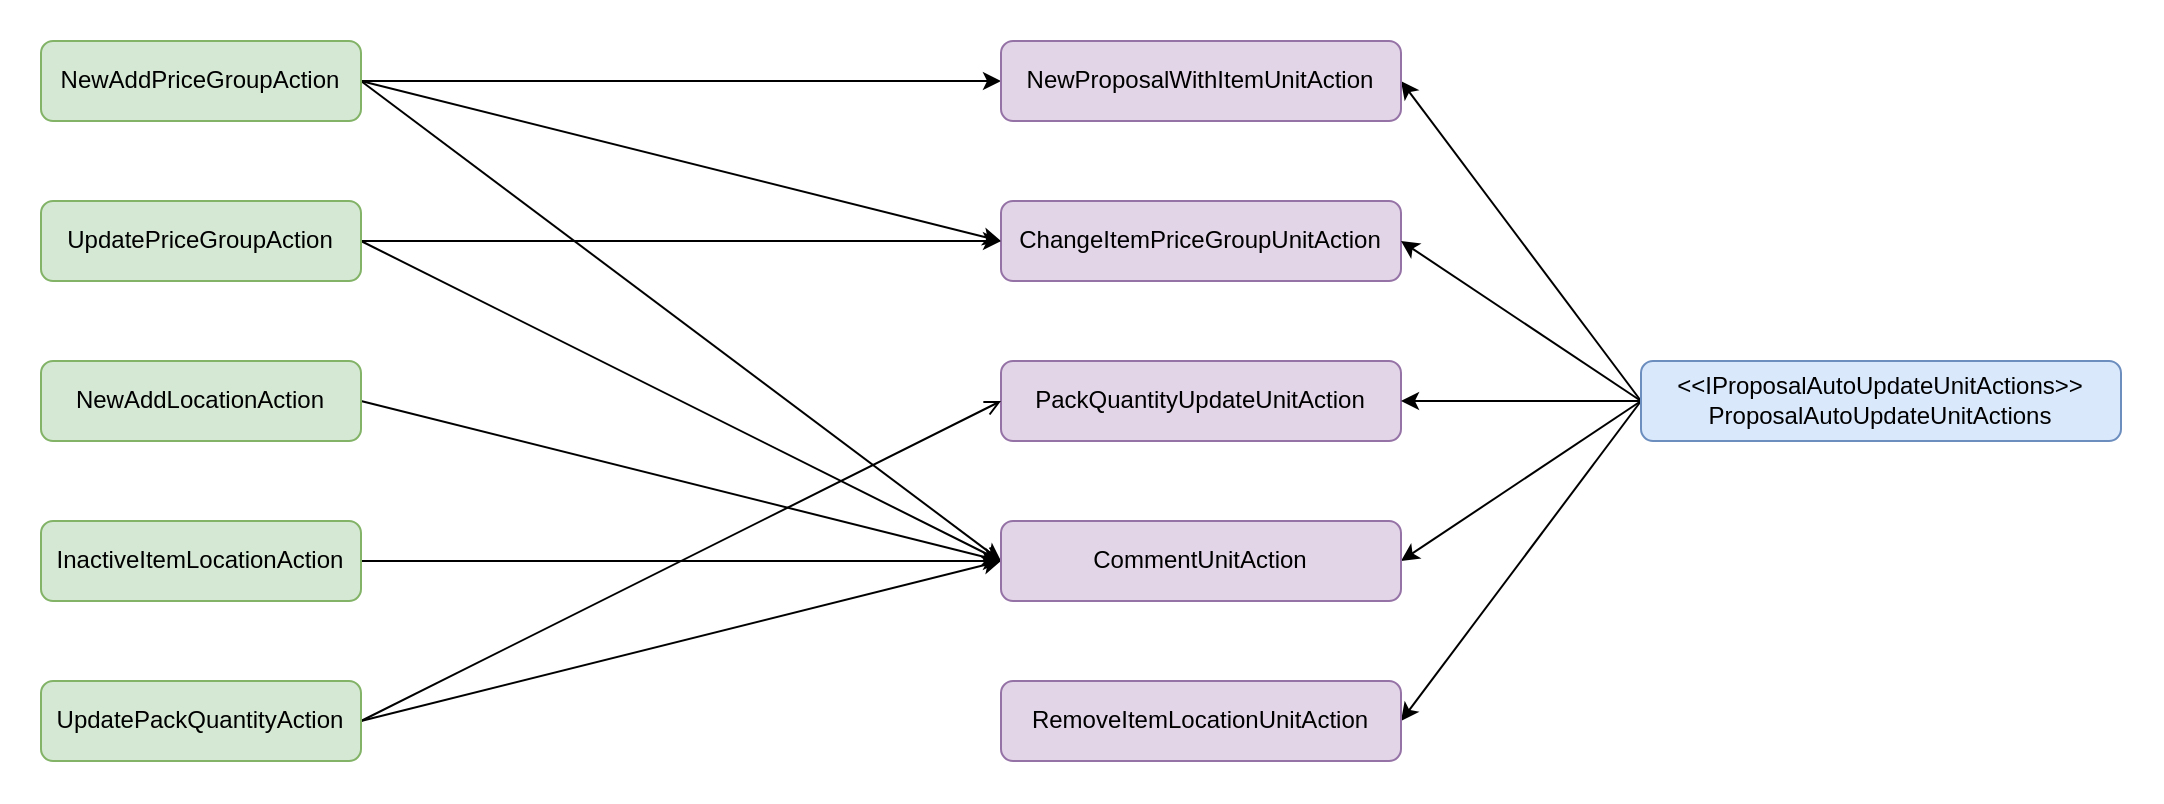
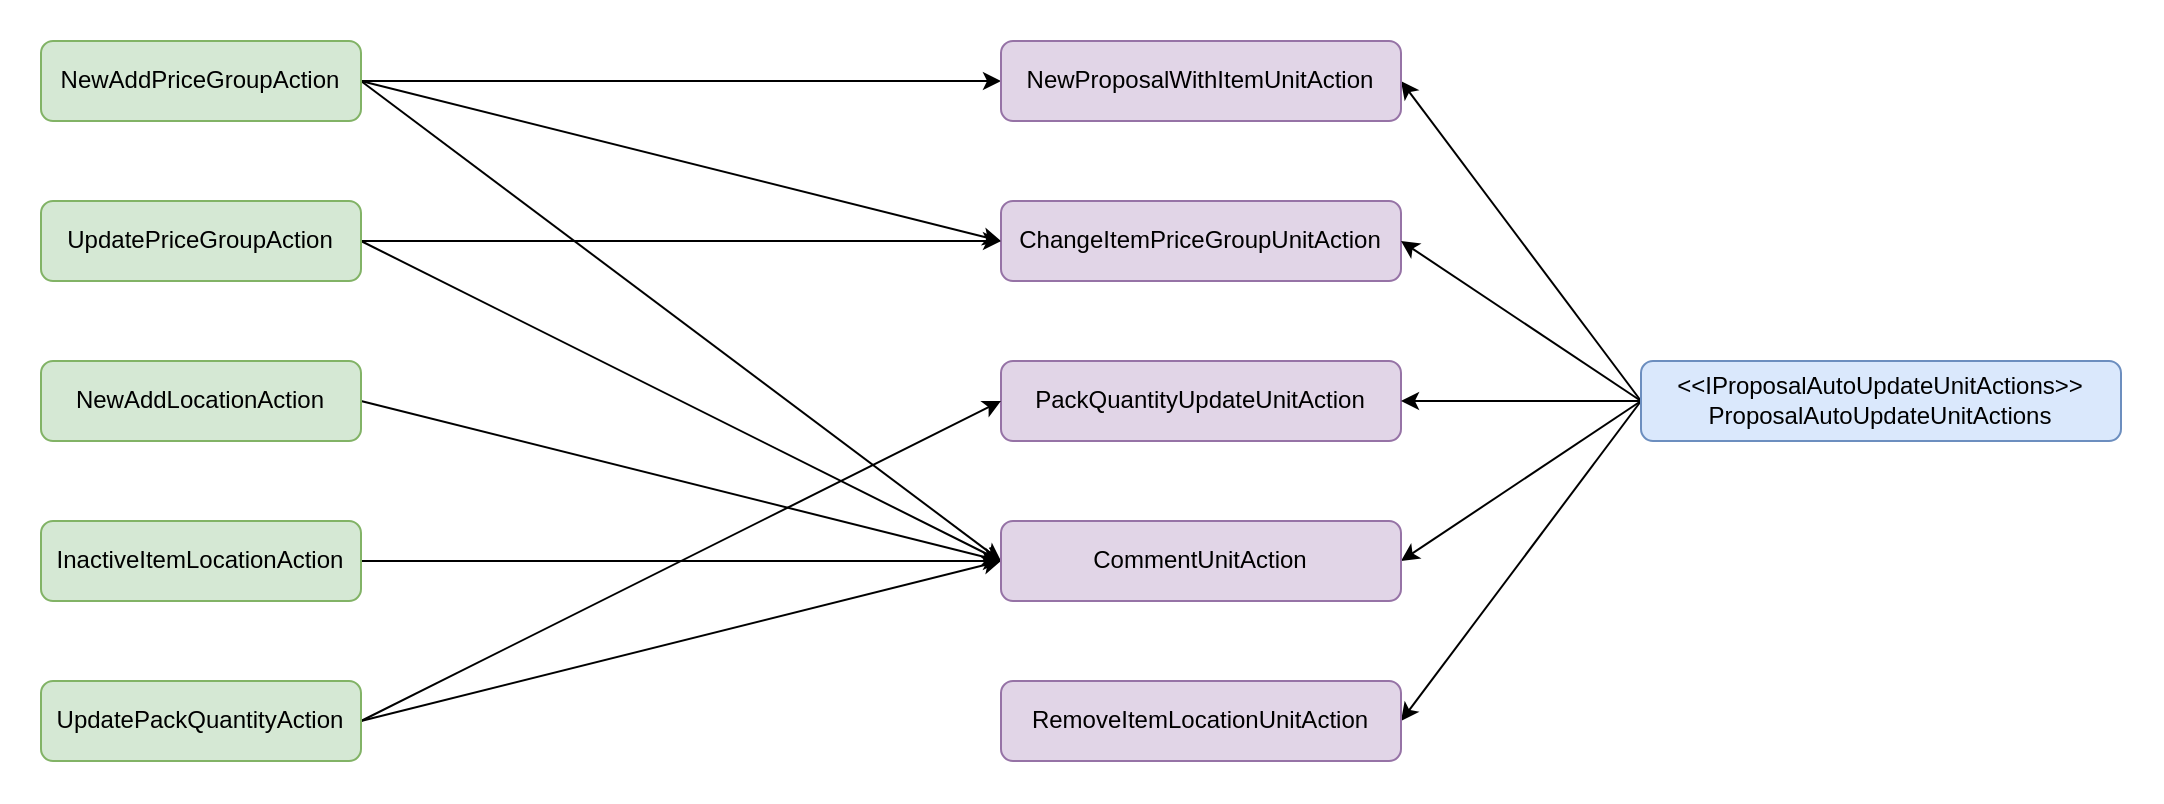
edge "UpdatePackQuantityAction" -> "PackQuantityUpdateUnitAction": arrowhead open -> classic
